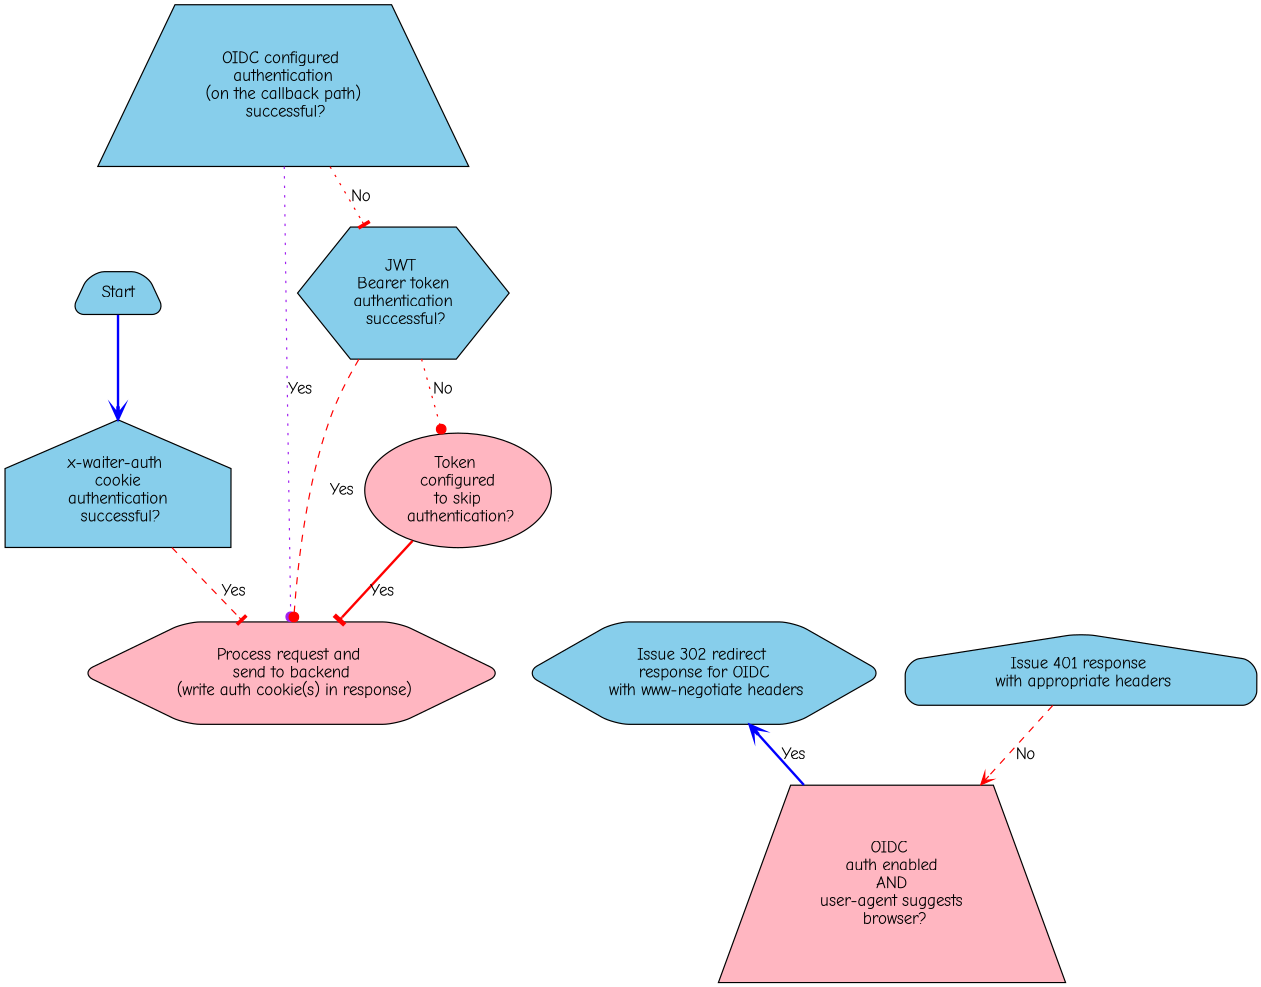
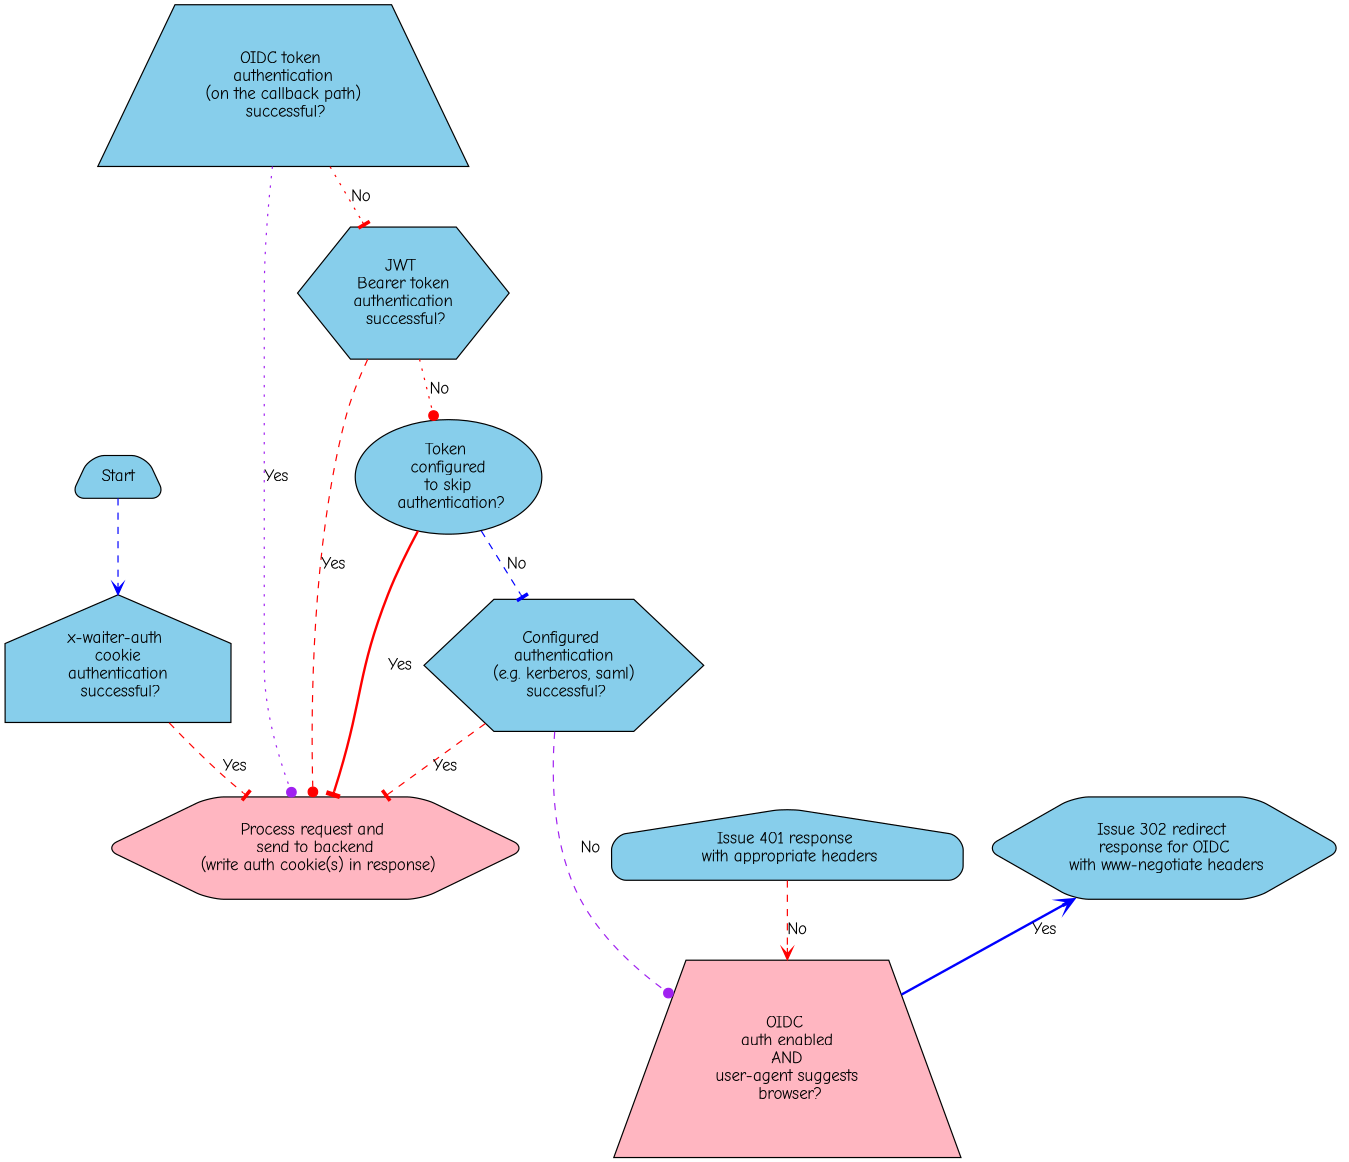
node "OIDC configured authentication (on the callback path) successful?": label "OIDC configured authentication (on the callback path) successful?" -> "OIDC token authentication (on the callback path) successful?"
edge "Start" -> "x-waiter-auth cookie authentication successful?": style bold -> dashed
node "Token configured to skip authentication?": fillcolor lightpink -> skyblue
node "Configured authentication (e.g. kerberos, saml) successful?": added
